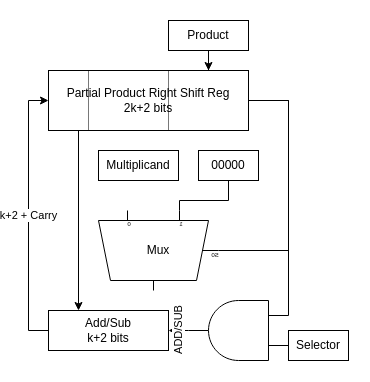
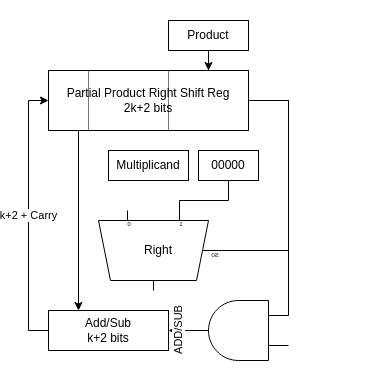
node "Multiplicand": moved (139, 166) -> (149, 166)
node "Mux": label "Mux" -> "Right"
node "Selector": removed
